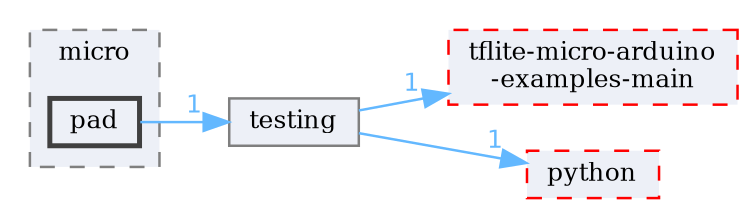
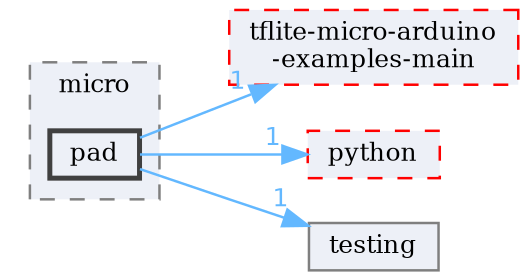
edge "testing" -> "tflite-micro-arduino -examples-main": now "pad" -> "tflite-micro-arduino -examples-main"
edge "testing" -> "python": now "pad" -> "python"
